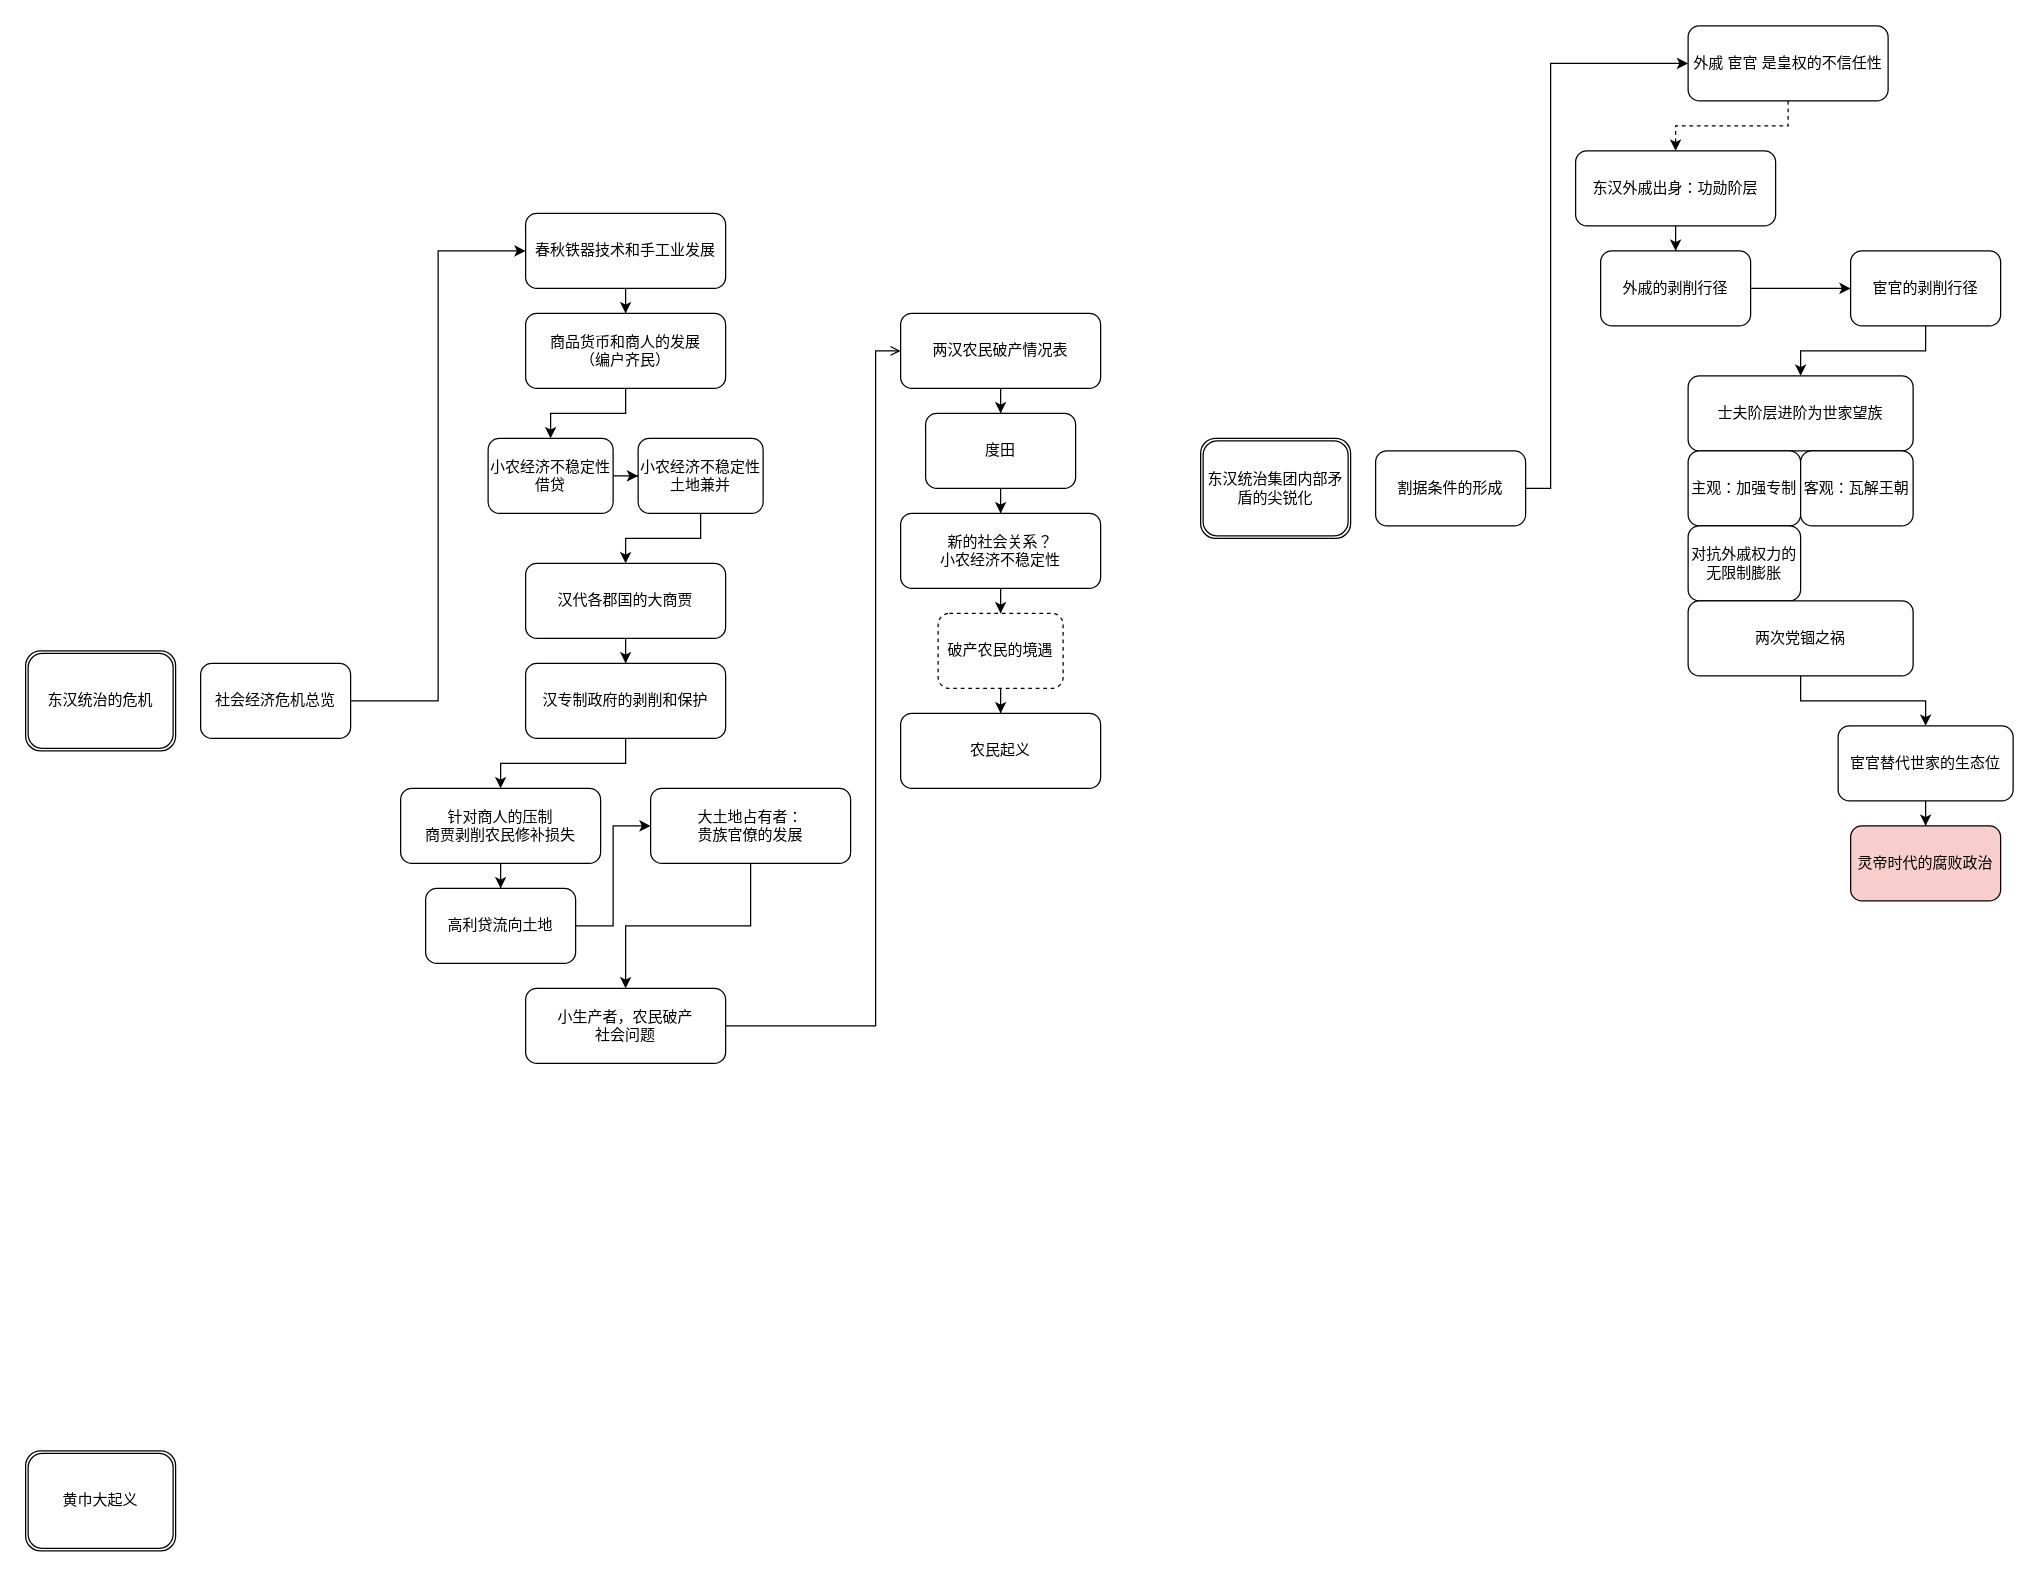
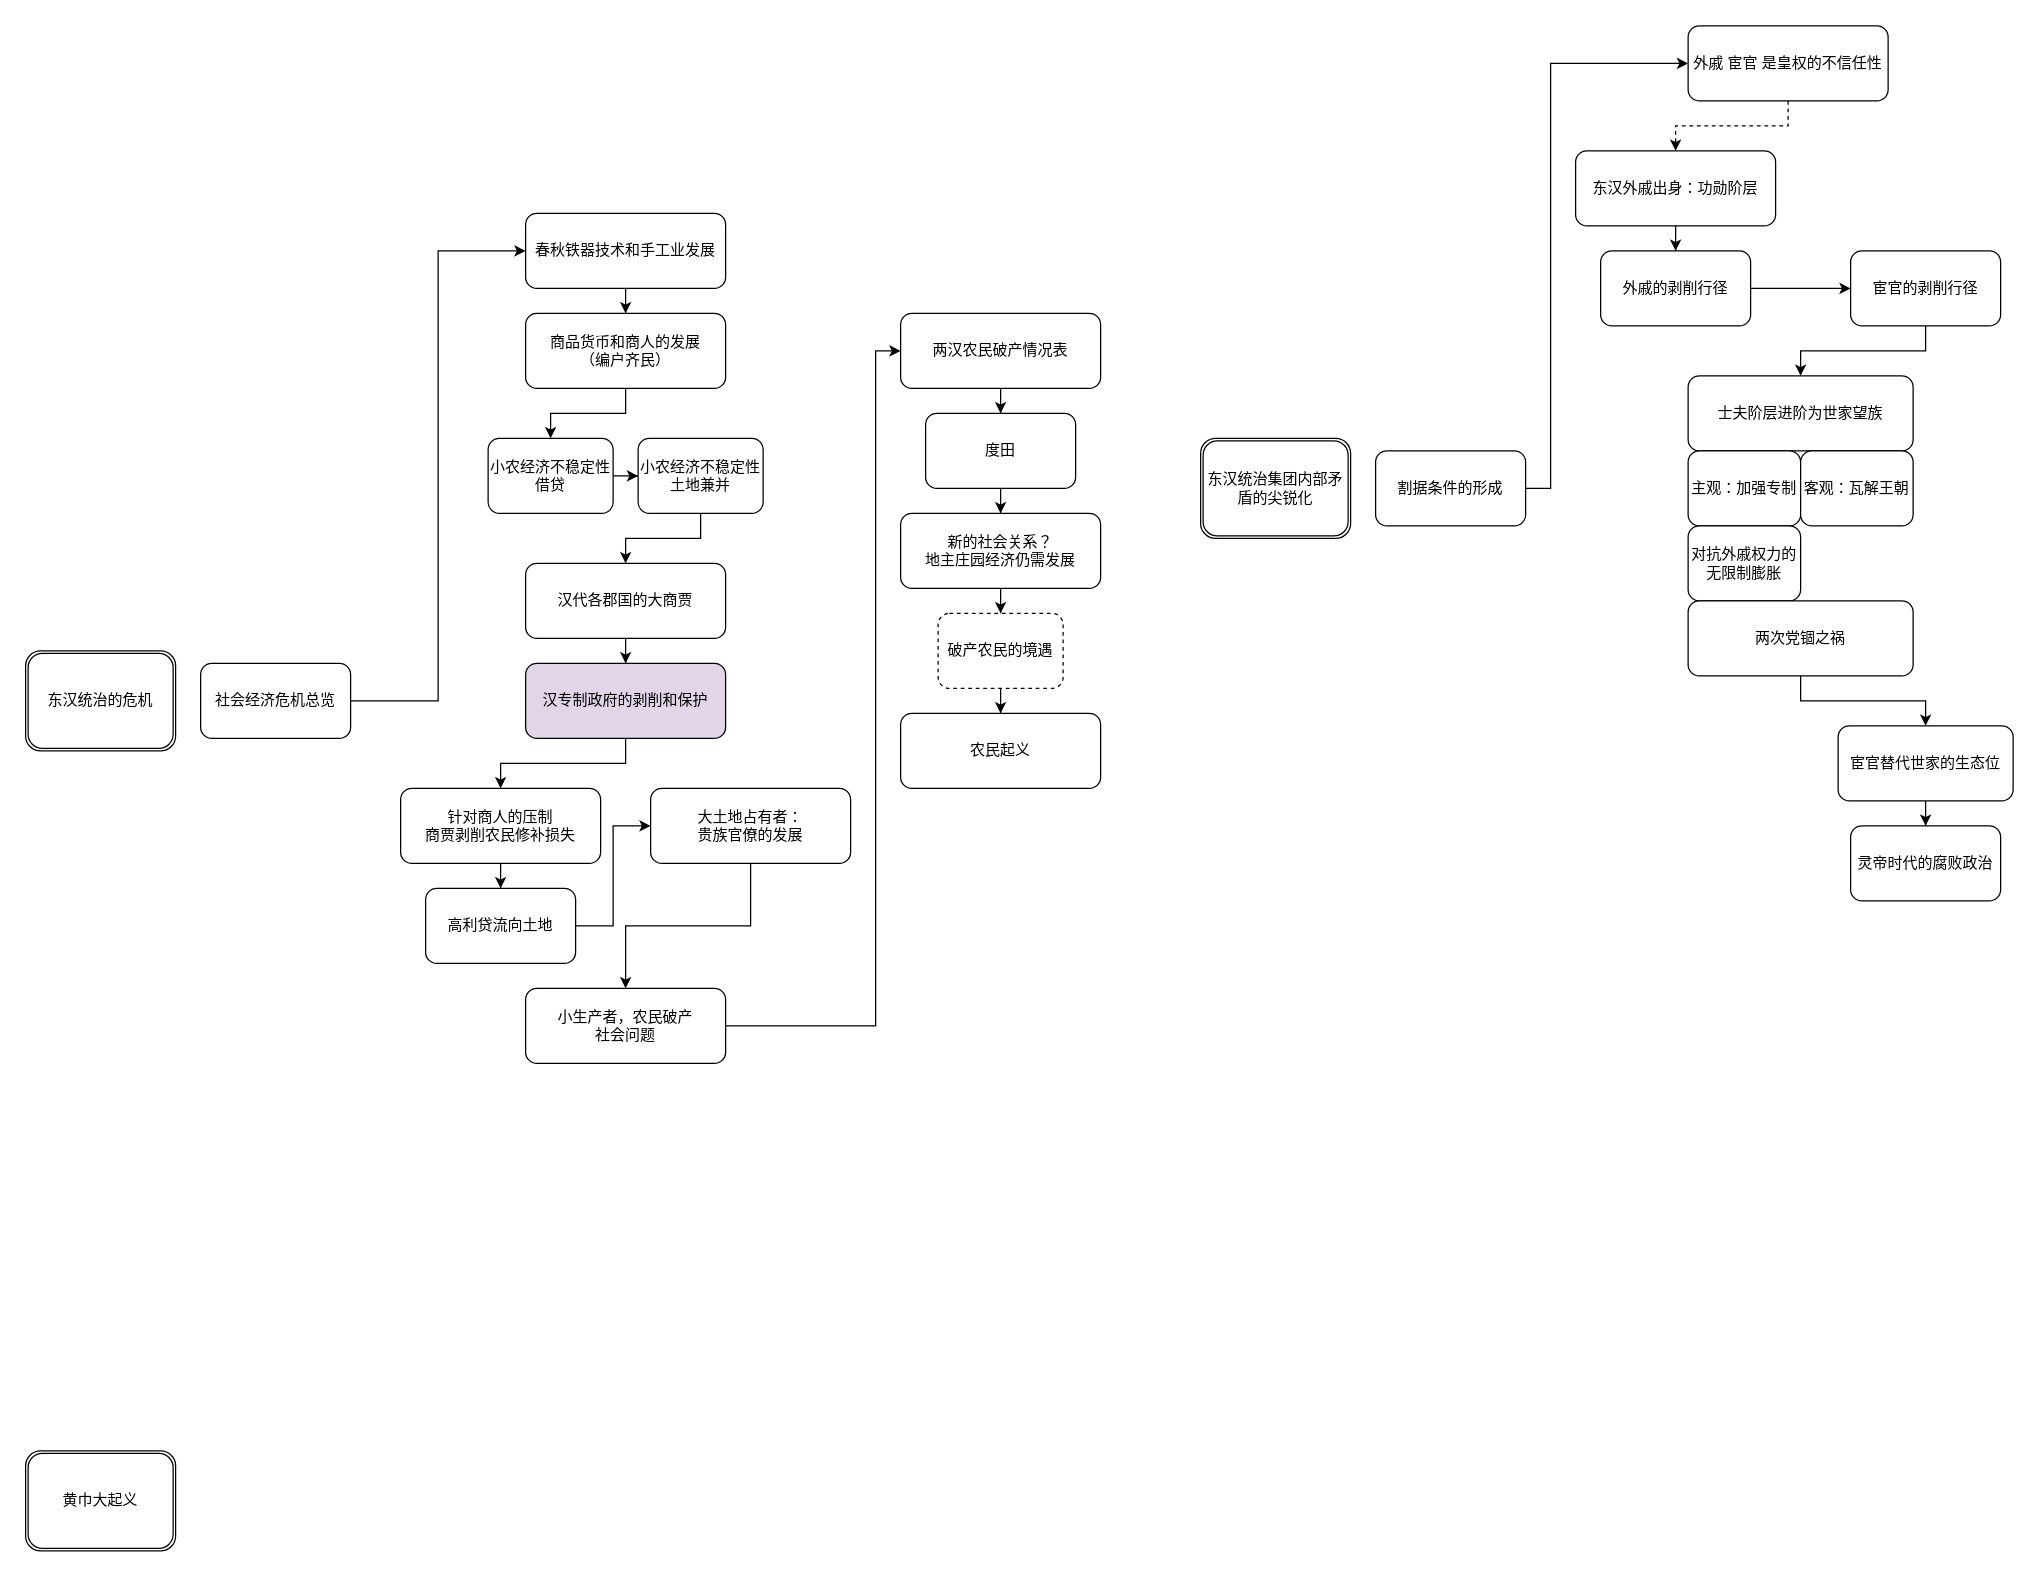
edge "小生产者，农民破产 社会问题" -> "两汉农民破产情况表": arrowhead open -> classic
node "新的社会关系？ 小农经济不稳定性": label "新的社会关系？ 小农经济不稳定性" -> "新的社会关系？ 地主庄园经济仍需发展"
node "汉专制政府的剥削和保护": fillcolor #ffffff -> #e1d5e7
node "灵帝时代的腐败政治": fillcolor #f8cecc -> #ffffff
